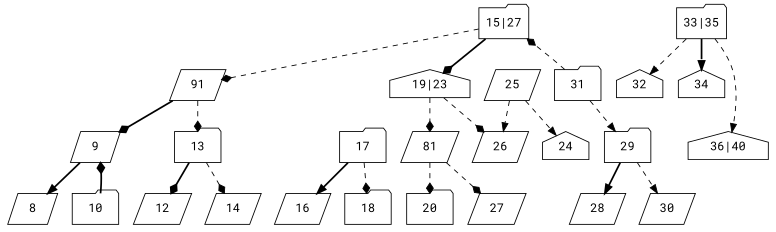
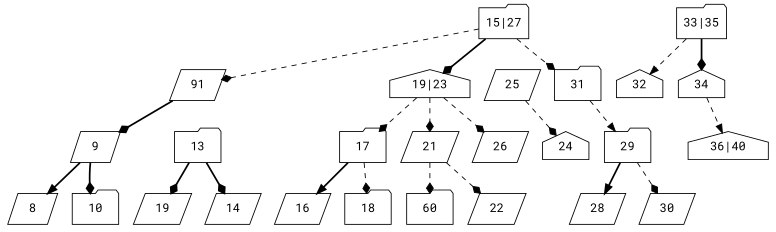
edge "33|35" -> "34": arrowhead normal -> diamond
edge "31" -> "15|27": reversed
edge "33|35" -> "36|40": now "34" -> "36|40"
edge "91" -> "13": removed
edge "19|23" -> "17": added
edge "25" -> "26": removed
edge "25" -> "24": arrowhead normal -> diamond
node "81": label "81" -> "21"
edge "13" -> "14": style dashed -> bold
edge "29" -> "30": arrowhead normal -> diamond
edge "10" -> "9": reversed
node "12": label "12" -> "19"
node "20": label "20" -> "60"
node "27": label "27" -> "22"
